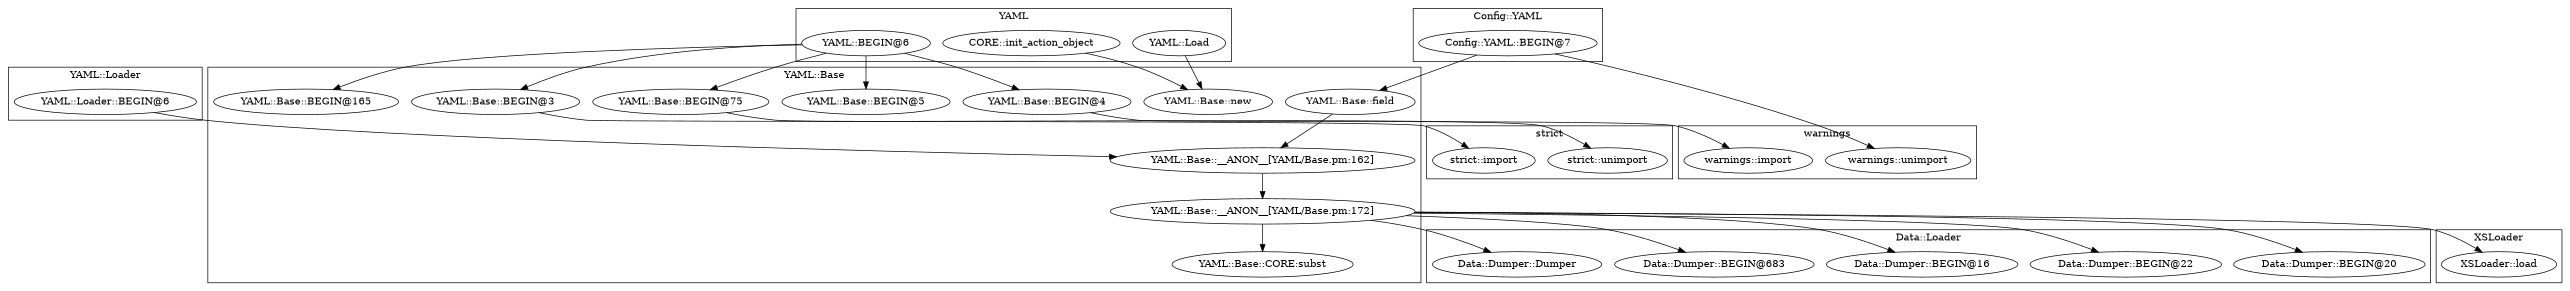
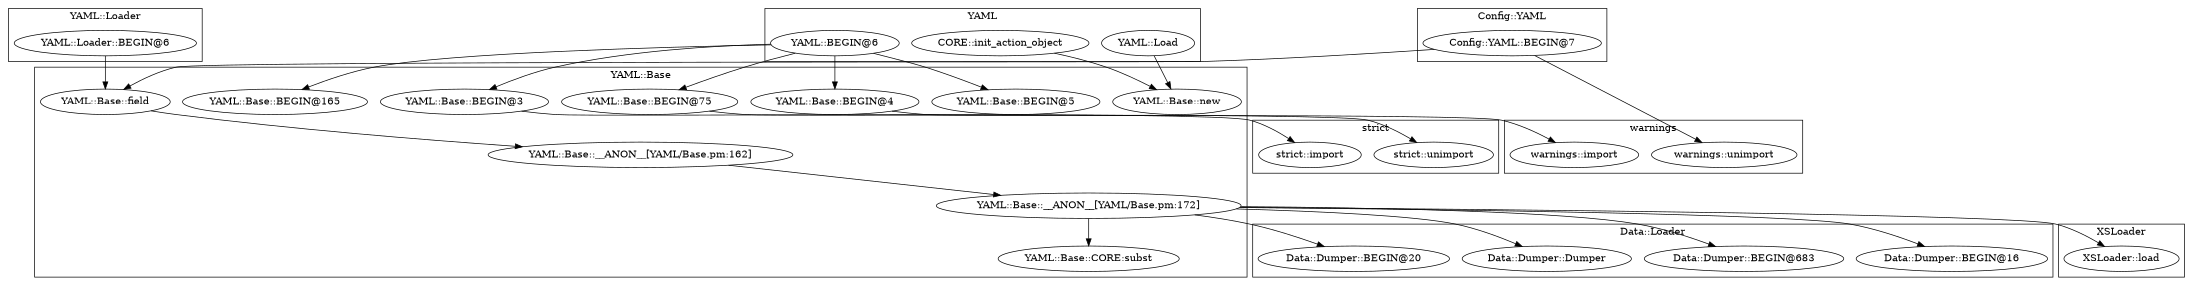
edge "YAML::Loader::BEGIN@6" -> "YAML::Base::__ANON__[YAML/Base.pm:162]": now "YAML::Loader::BEGIN@6" -> "YAML::Base::field"
node "Data::Dumper::BEGIN@22": removed
